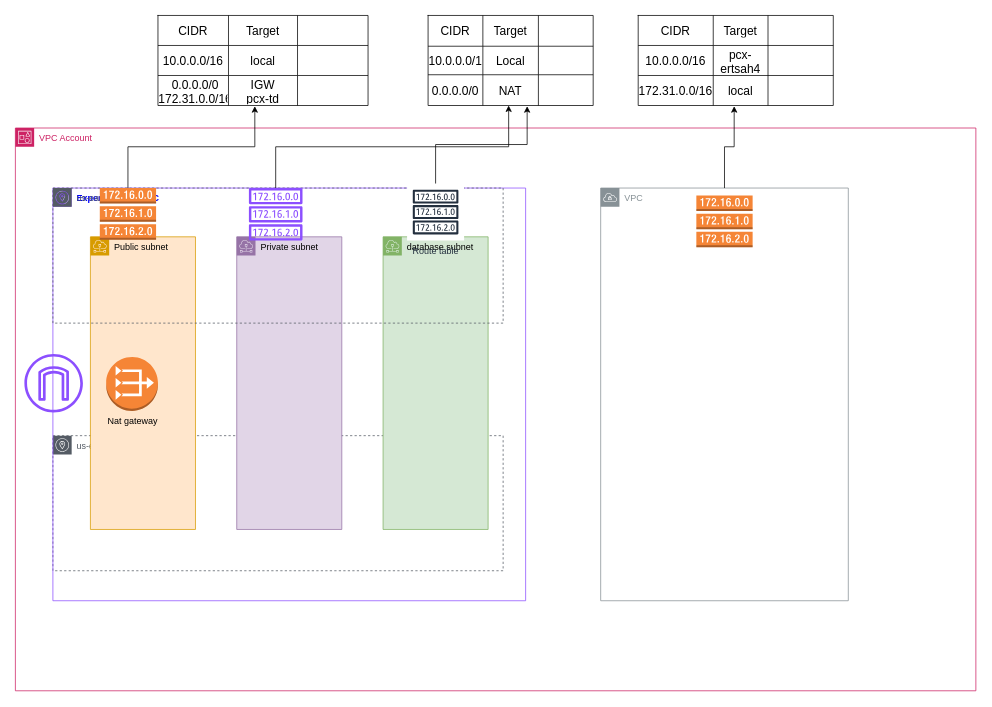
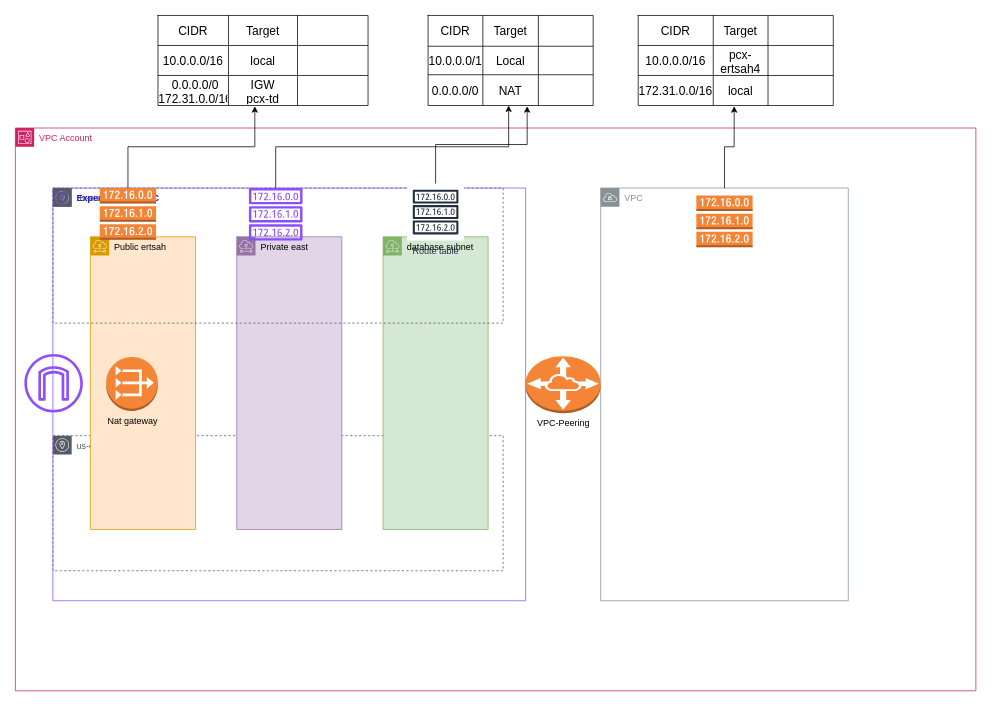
node "Public subnet": label "Public subnet" -> "Public ertsah"
node "Private subnet": label "Private subnet" -> "Private east"
node "VPC-Peering": added
